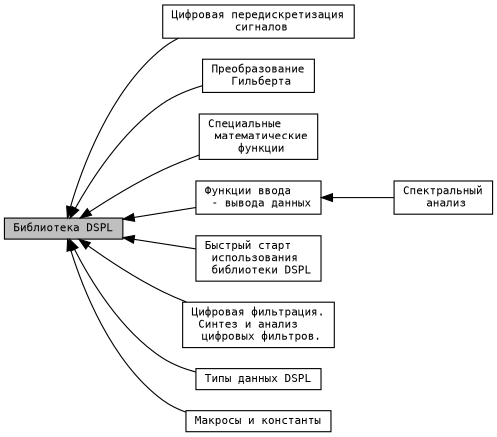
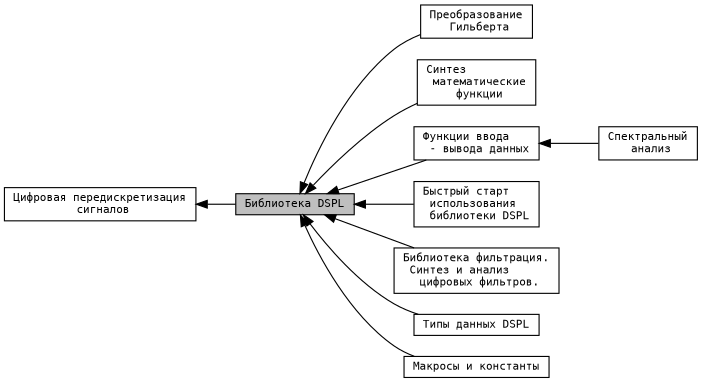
edge "Цифровая передискретизация сигналов" -> "Библиотека DSPL": reversed
node "Специальные математические функции": label "Специальные математические функции" -> "Синтез математические функции"
node "Цифровая фильтрация. Синтез и анализ цифровых фильтров.": label "Цифровая фильтрация. Синтез и анализ цифровых фильтров." -> "Библиотека фильтрация. Синтез и анализ цифровых фильтров."
